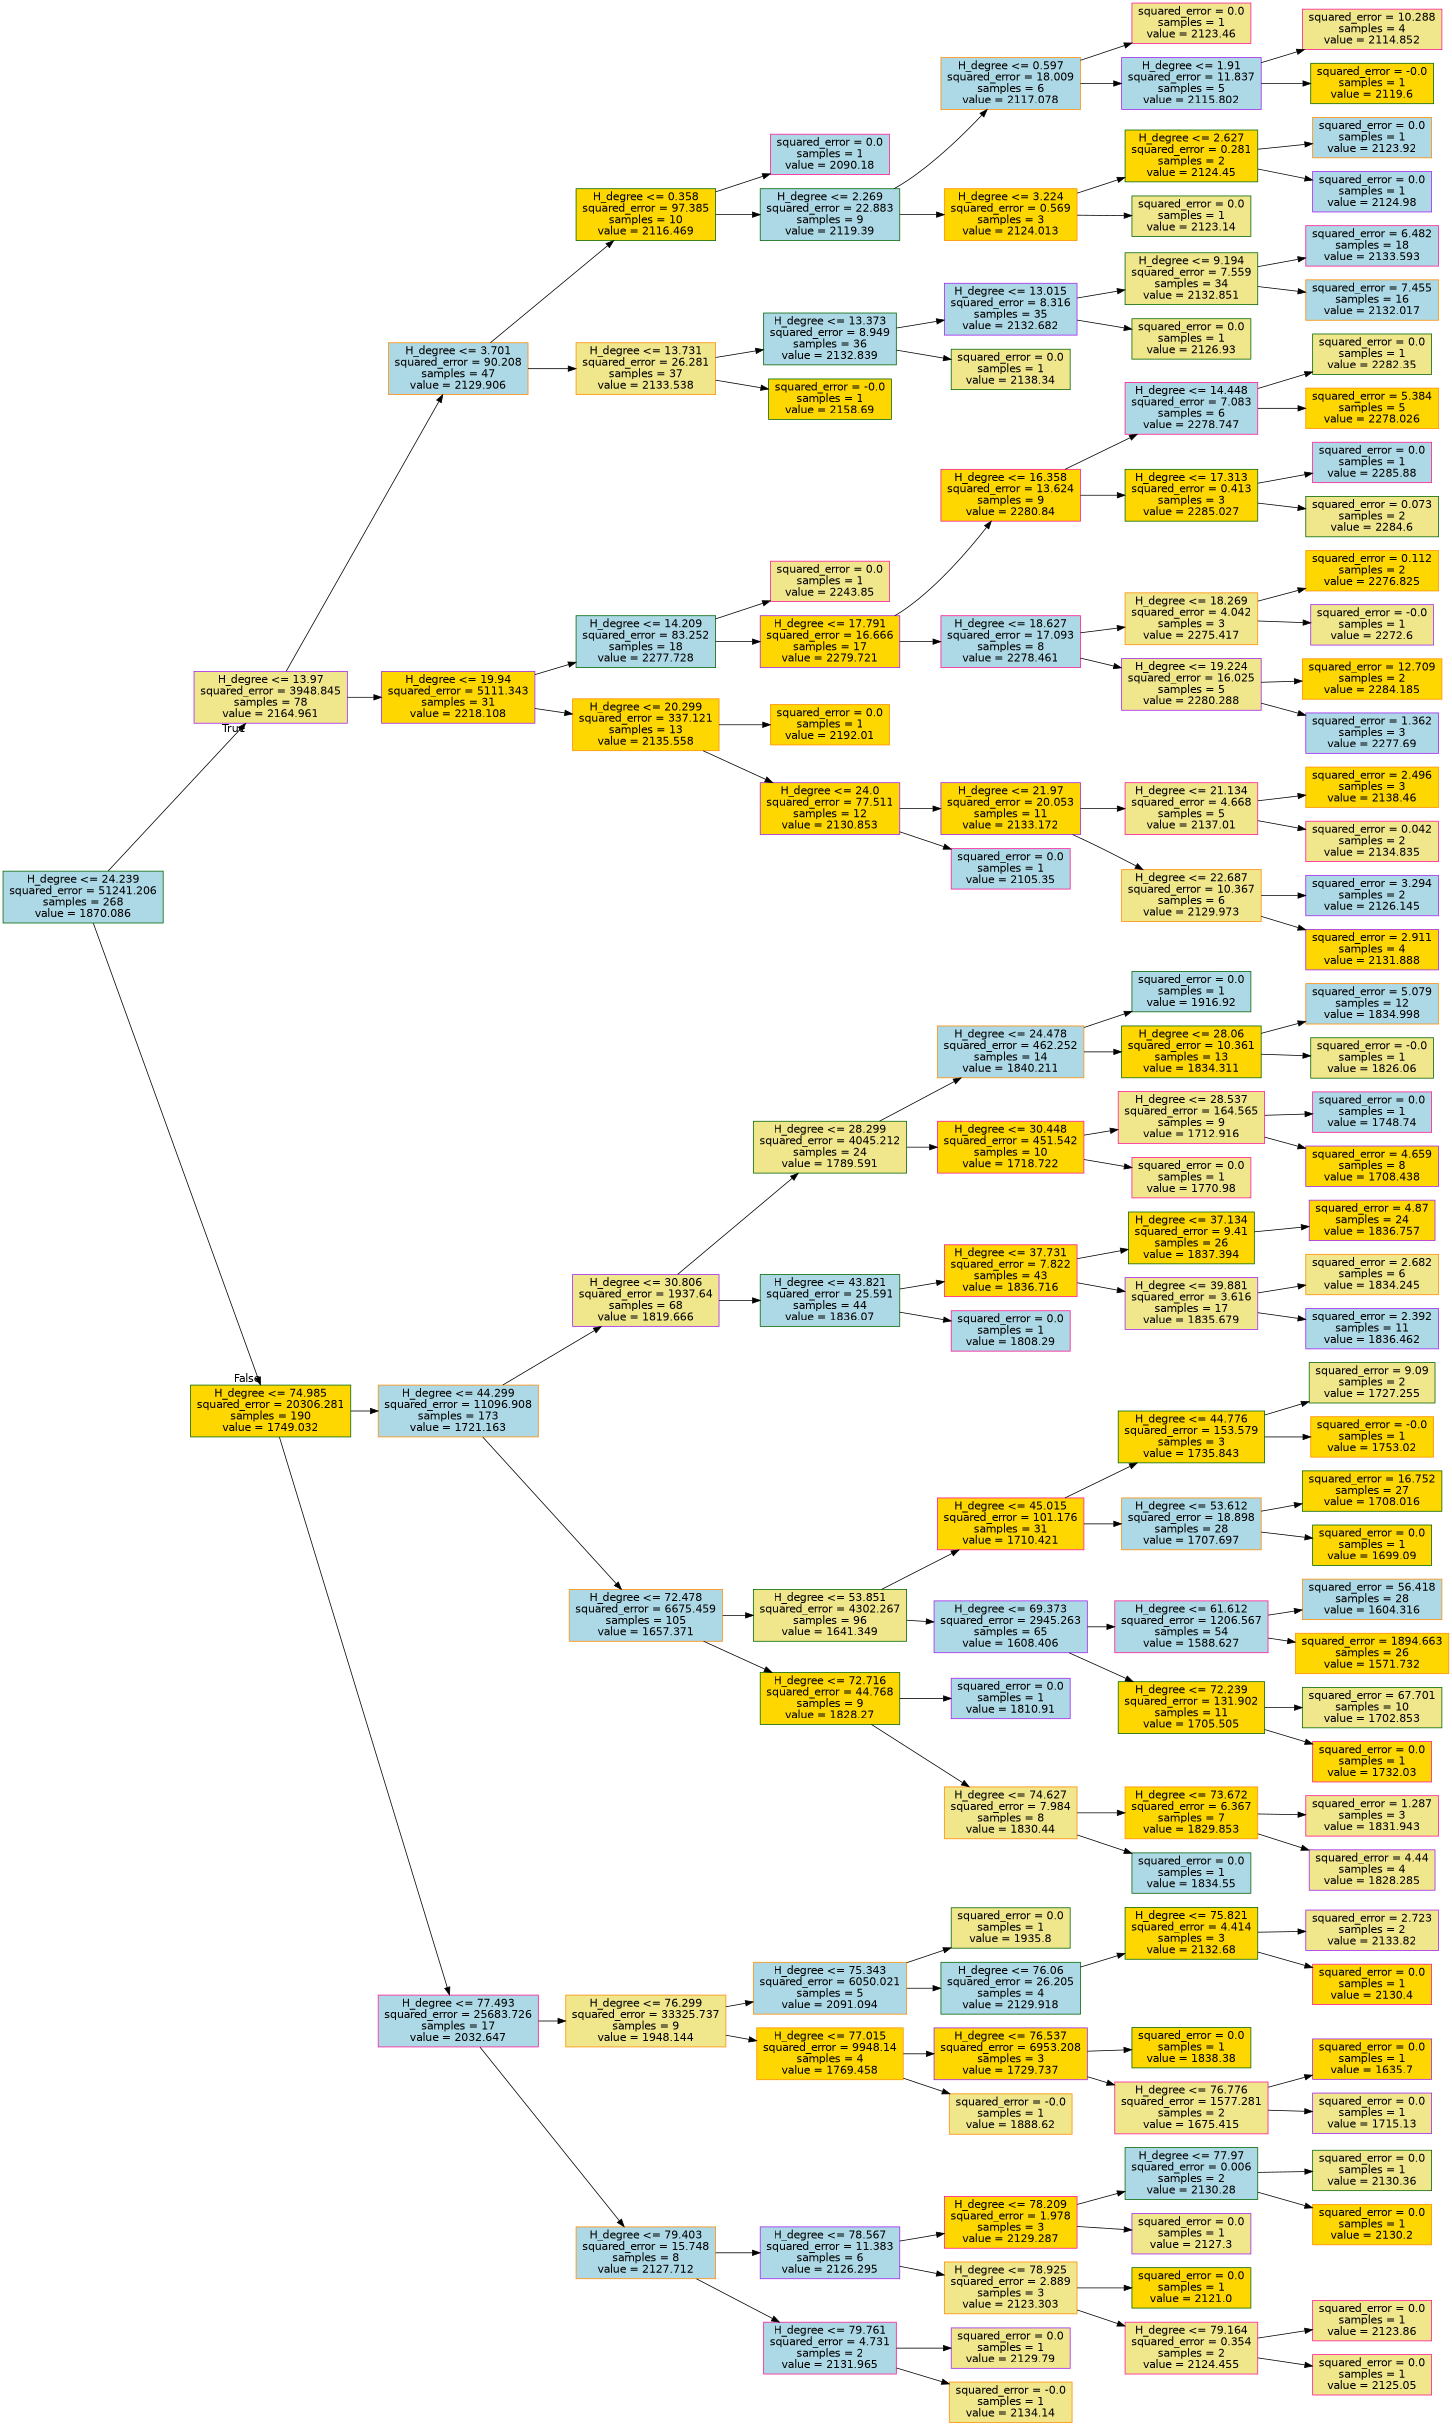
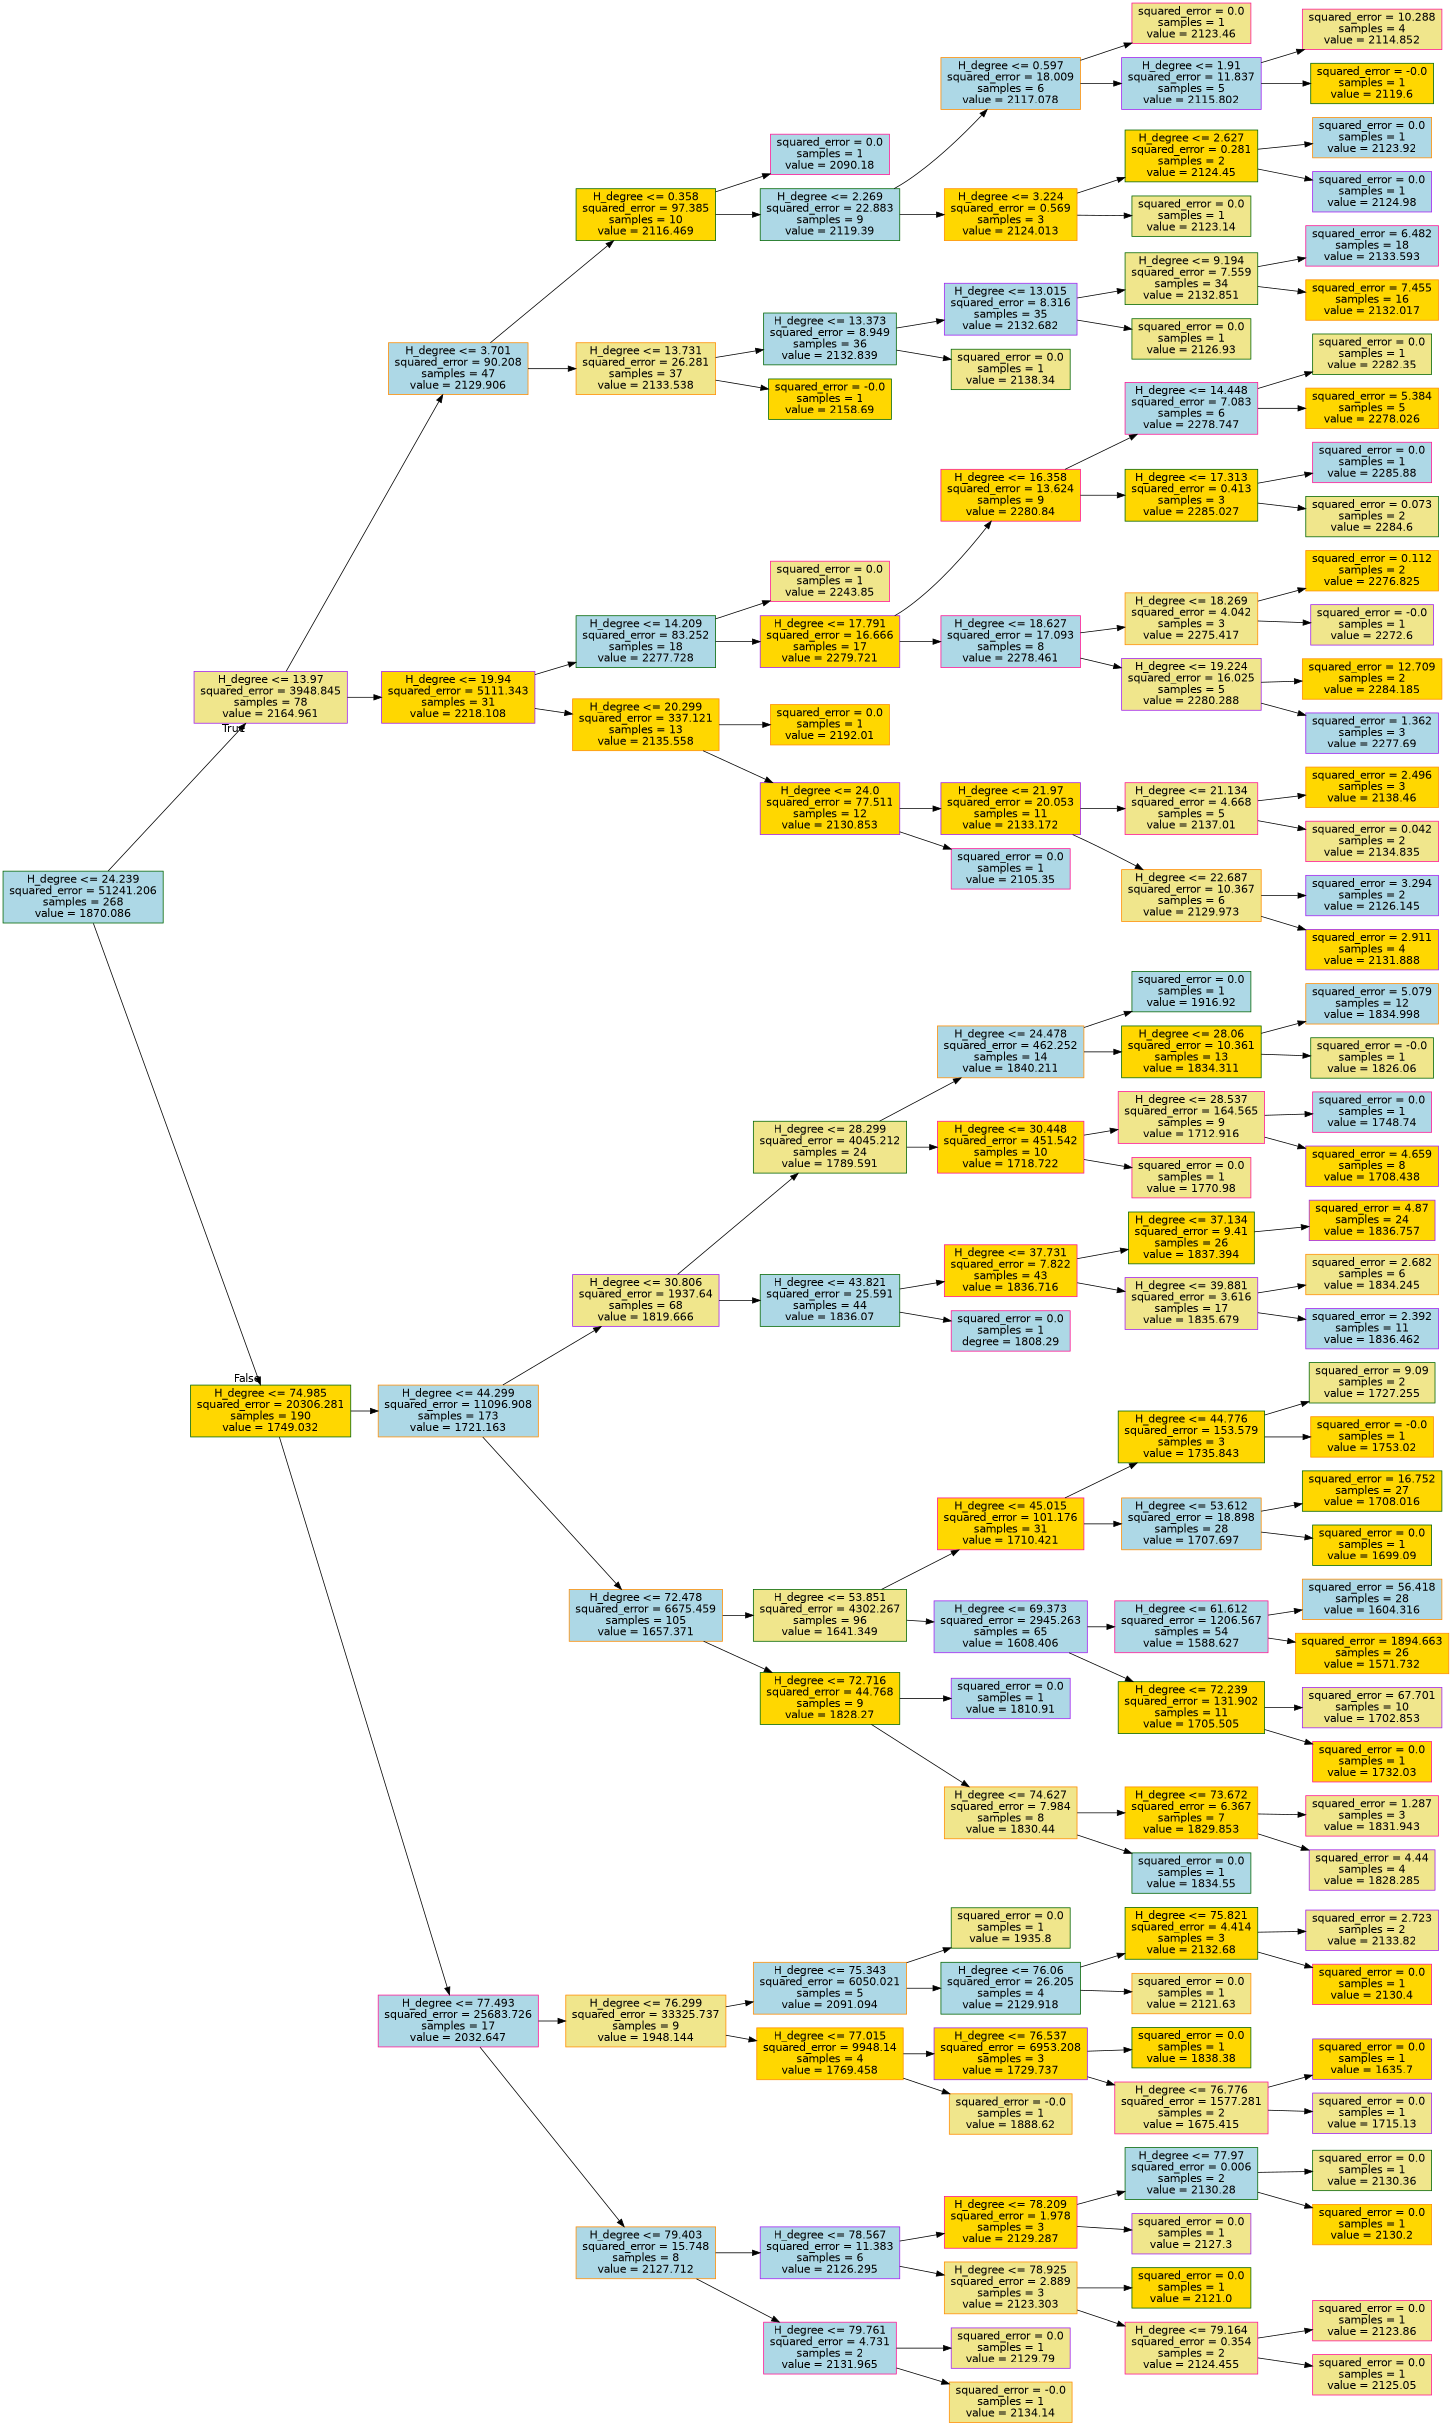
node "squared_error = 7.455 samples = 16 value = 2132.017": fillcolor lightblue -> gold
node "squared_error = 0.0 samples = 1 value = 1808.29": label "squared_error = 0.0 samples = 1 value = 1808.29" -> "squared_error = 0.0 samples = 1 degree = 1808.29"
node "squared_error = 67.701 samples = 10 value = 1702.853": color darkgreen -> purple
node "squared_error = 0.0 samples = 1 value = 2121.63": added
